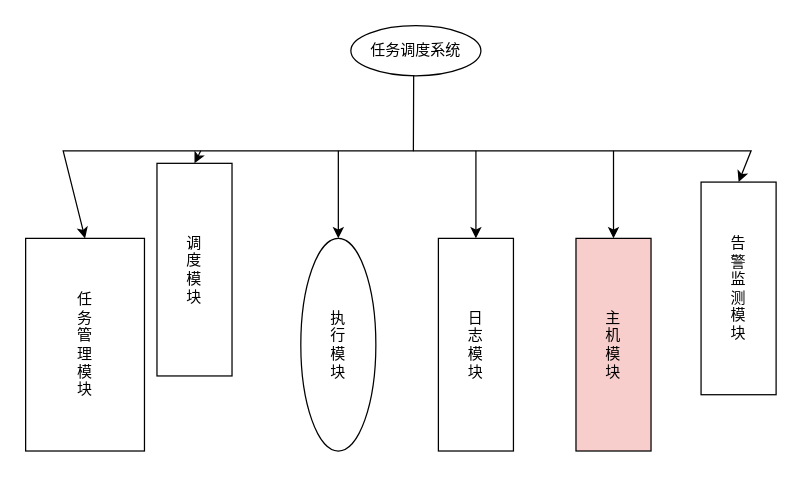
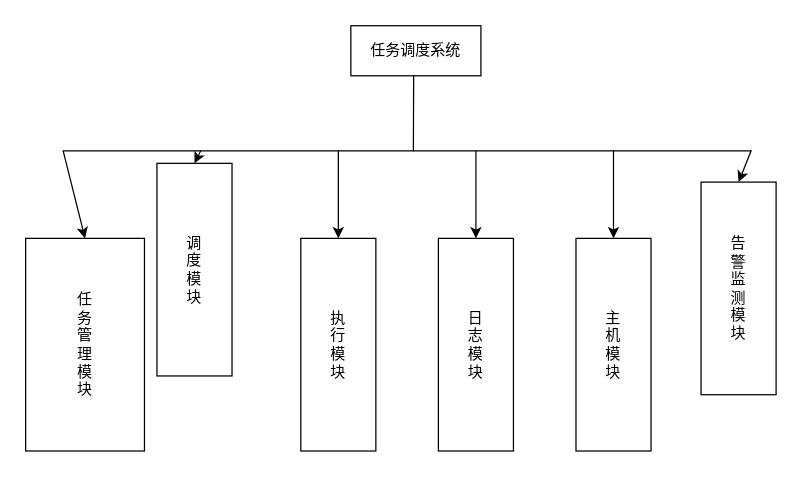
node "任务调度系统": shape ellipse -> rectangle
node "执 行 模 块": shape ellipse -> rectangle
node "主 机 模 块": fillcolor #f8cecc -> #ffffff
